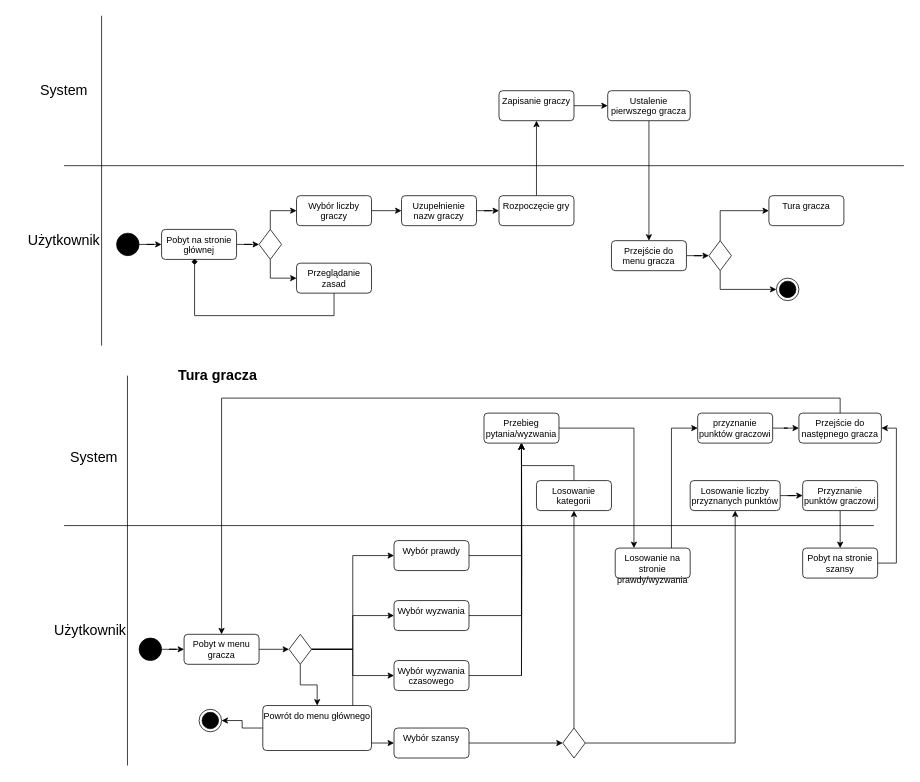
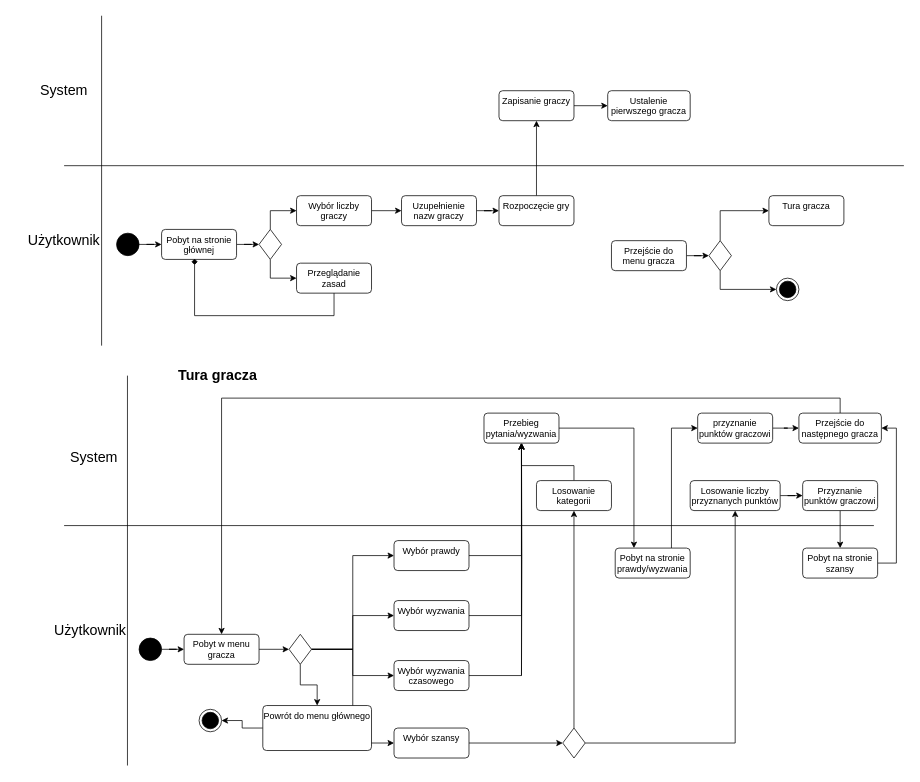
edge "Ustalenie pierwszego gracza" -> "Przejście do menu gracza": removed
node "Losowanie na stronie prawdy/wyzwania": label "Losowanie na stronie prawdy/wyzwania" -> "Pobyt na stronie prawdy/wyzwania"
